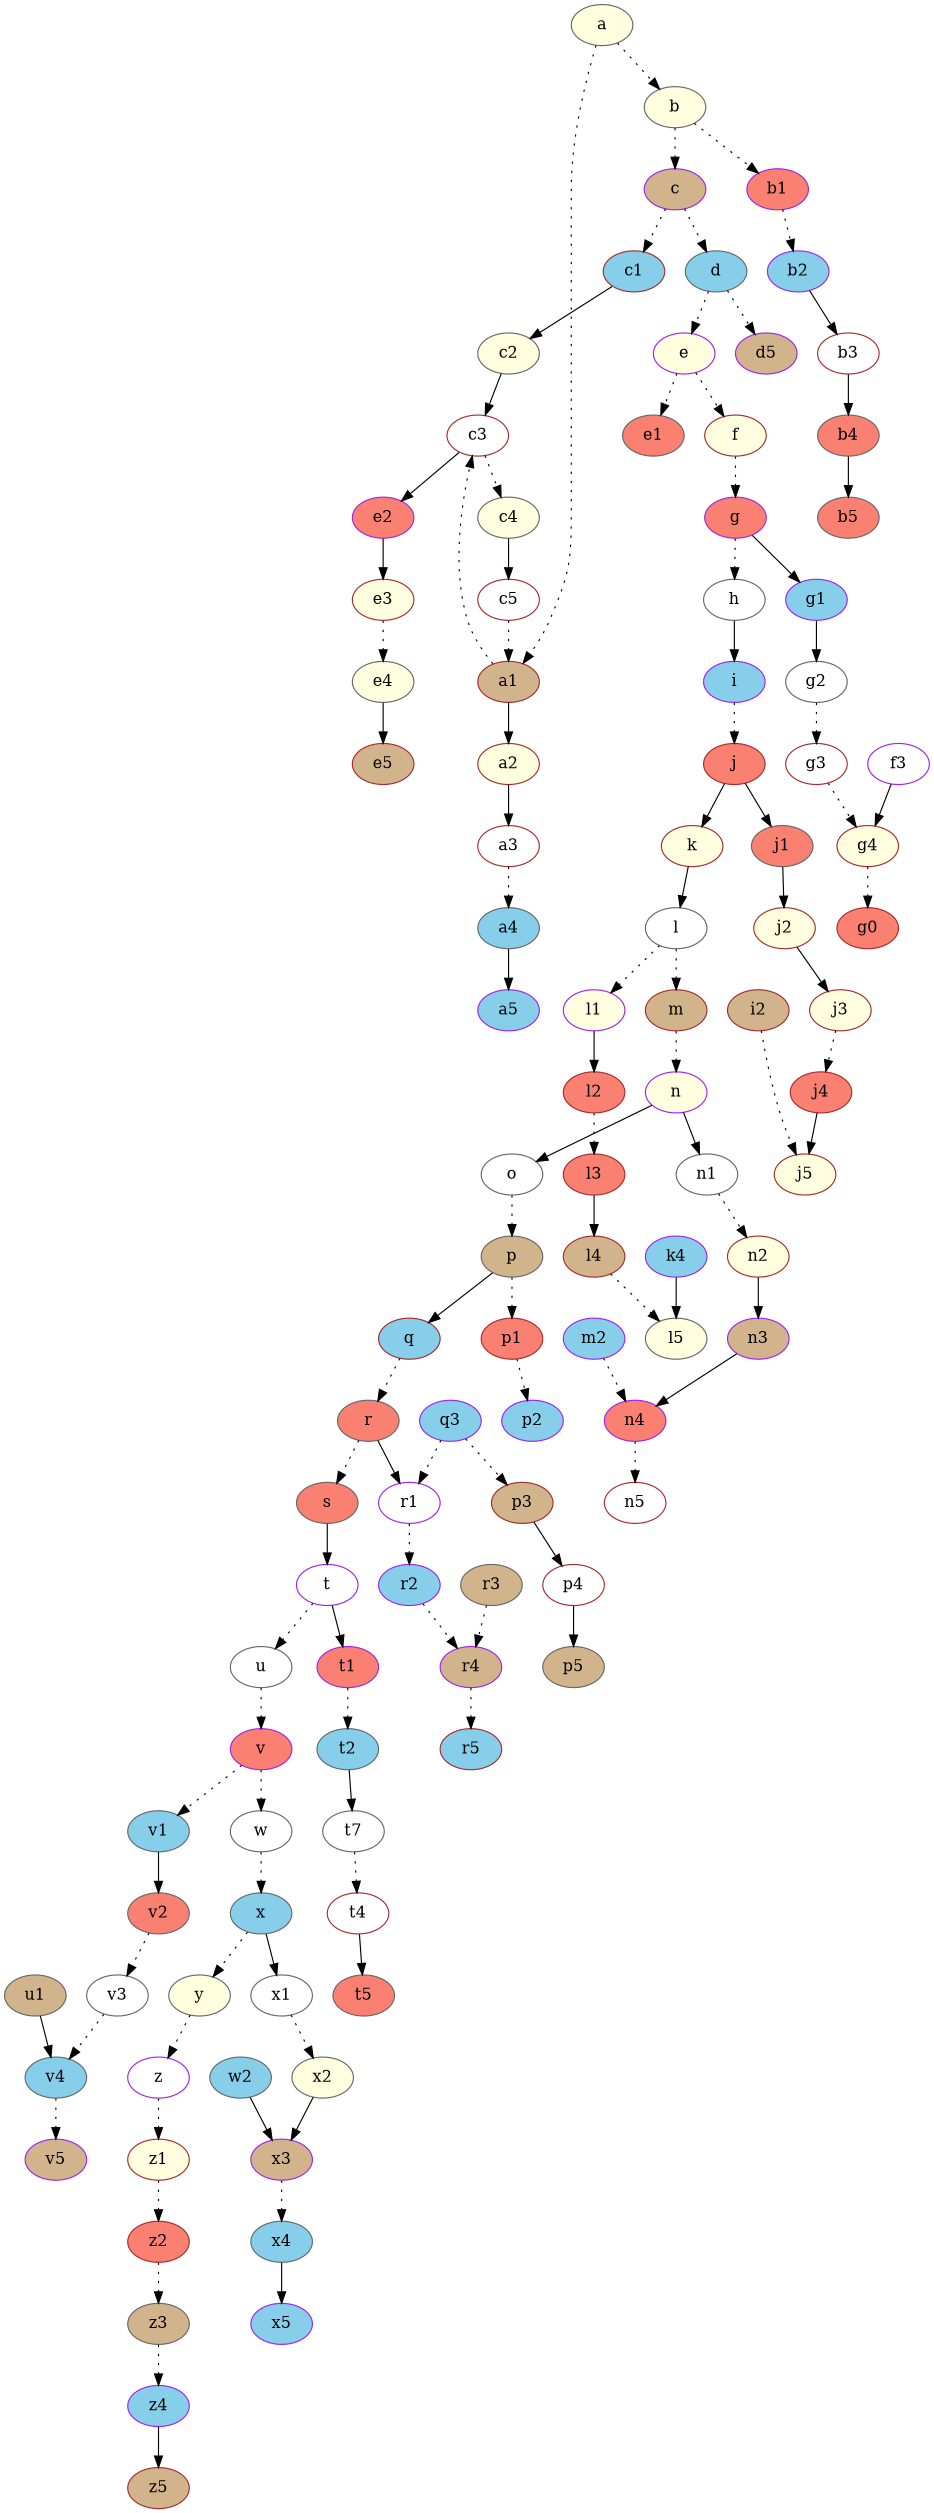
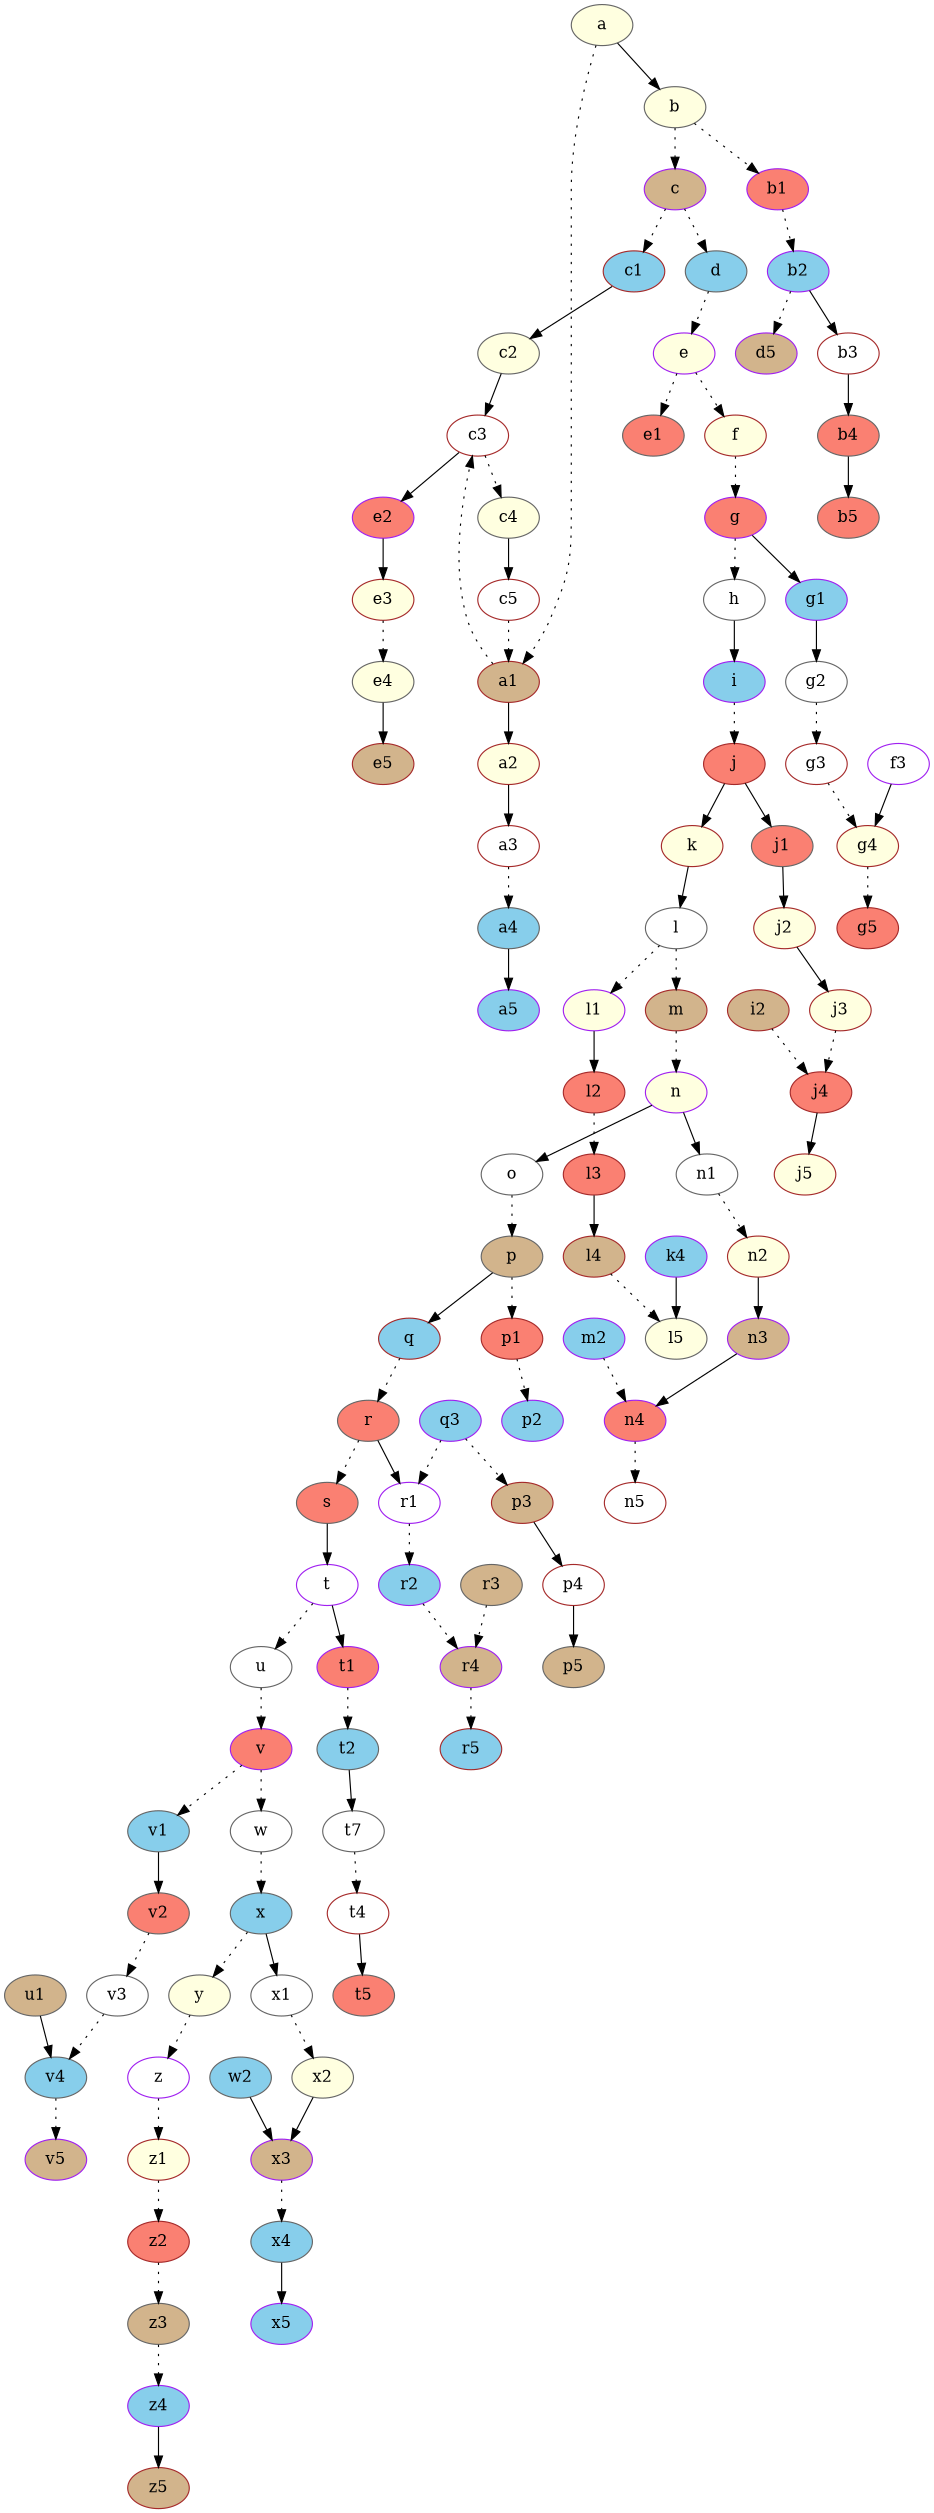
edge "a" -> "b": style dotted -> solid
edge "d" -> "d5": now "b2" -> "d5"
node "g0": label "g0" -> "g5"
edge "i2" -> "j5": now "i2" -> "j4"
